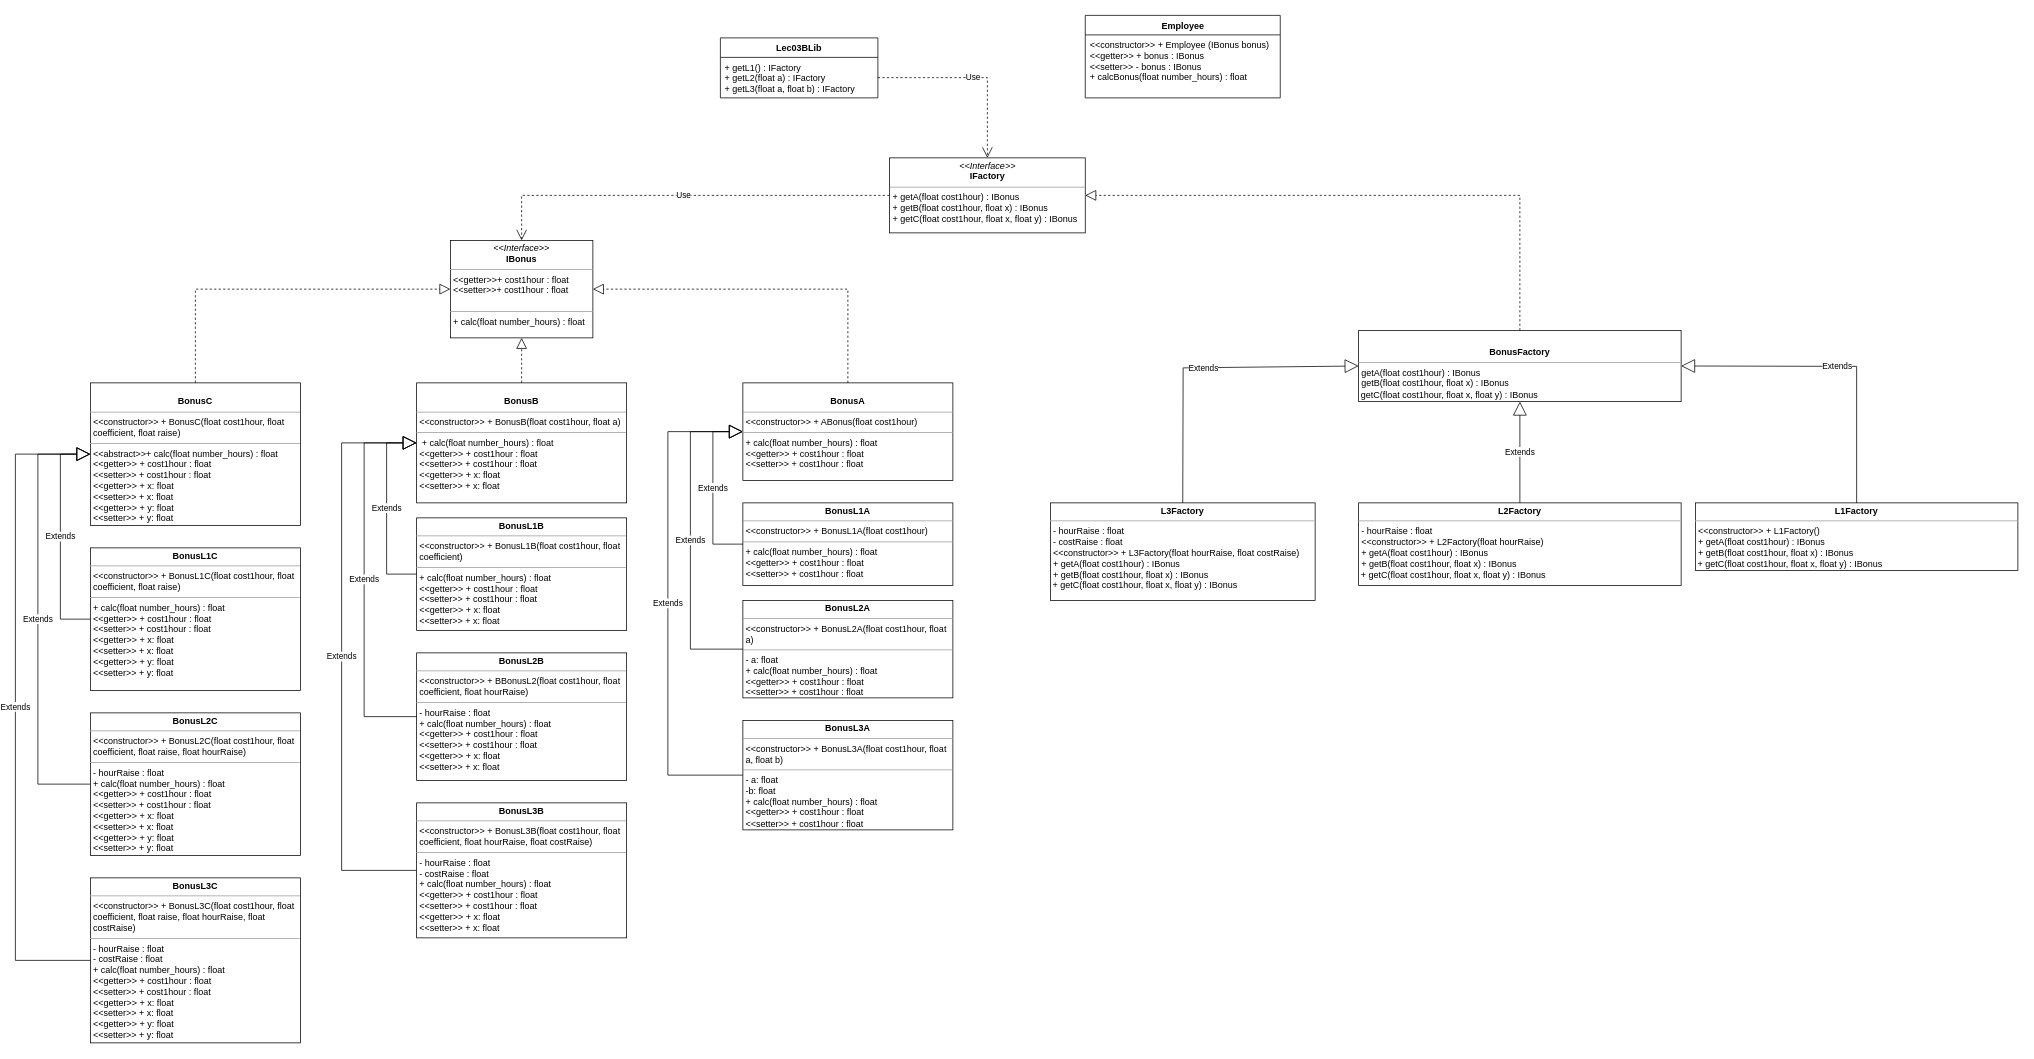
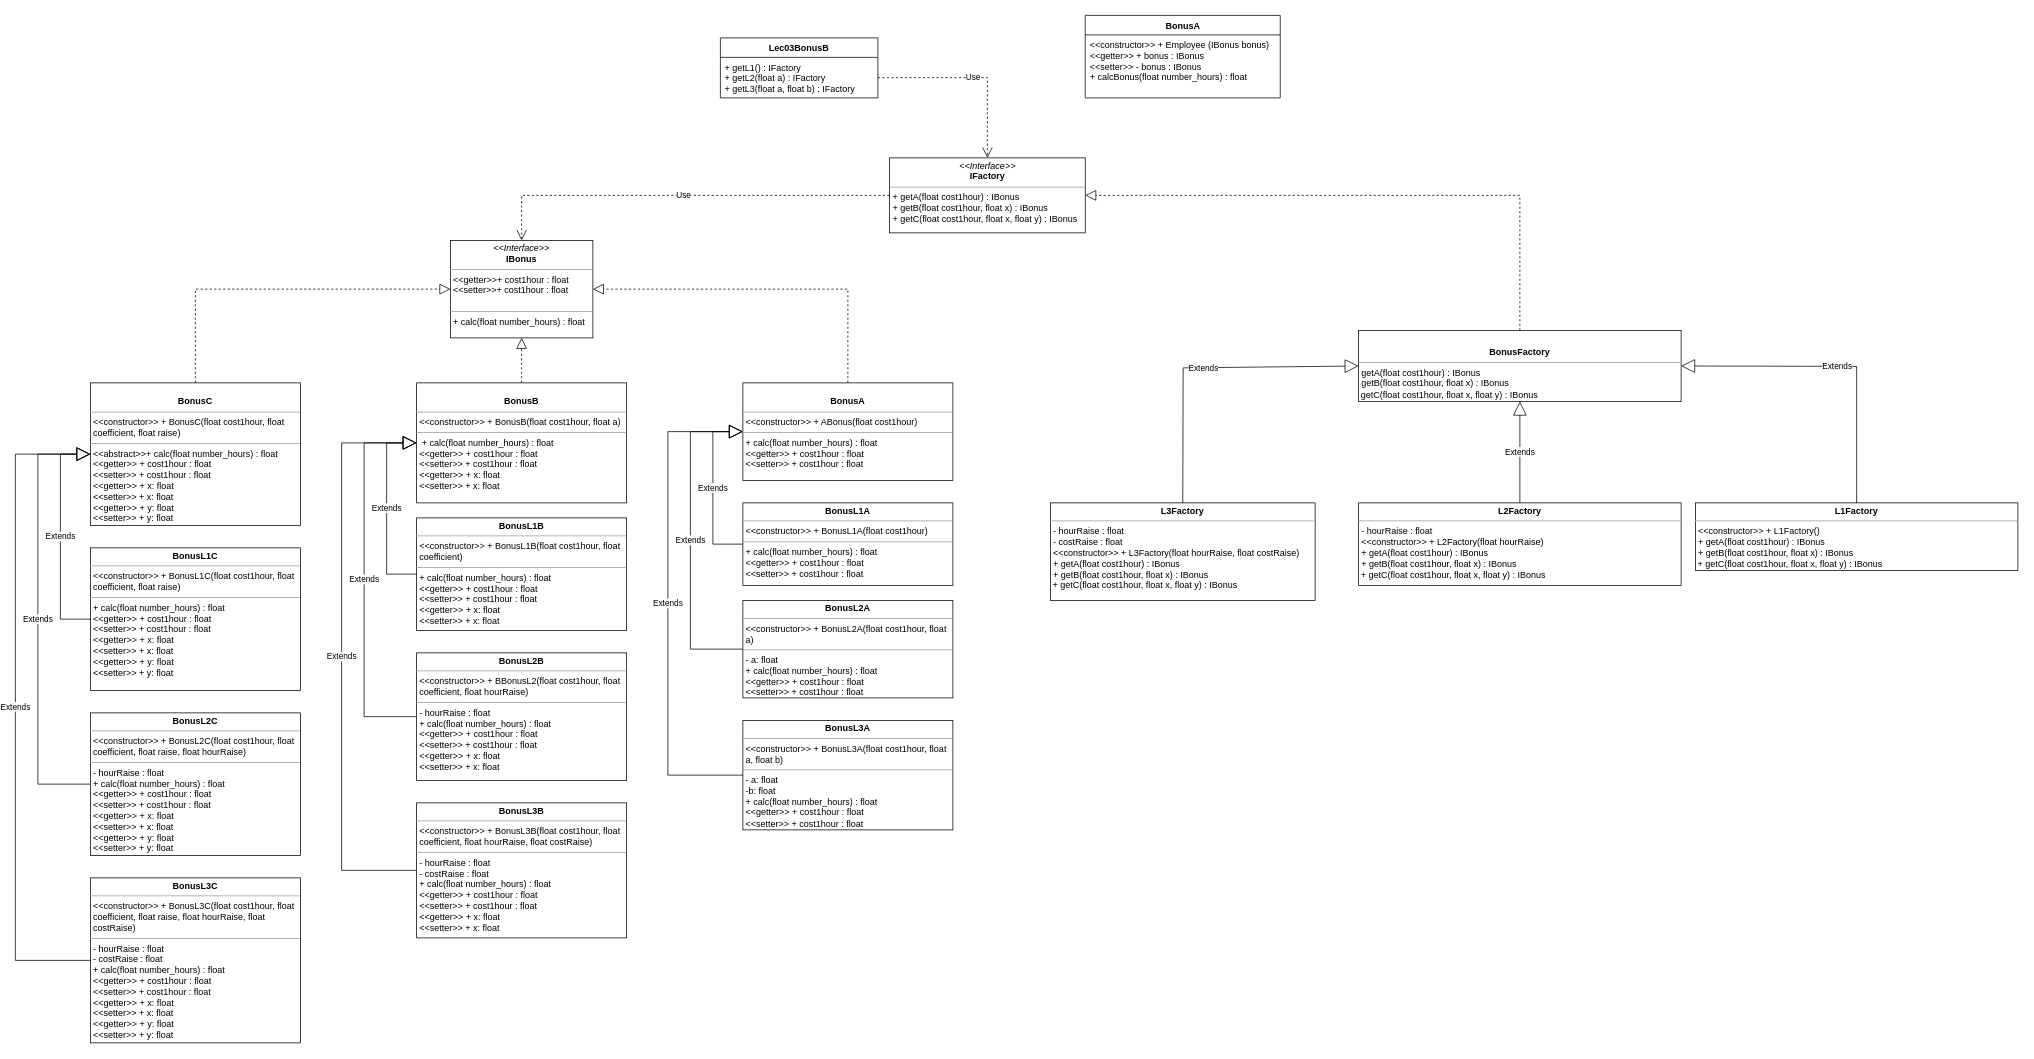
node "Employee": label "Employee" -> "BonusA"
node "Lec03BLib": label "Lec03BLib" -> "Lec03BonusB"
